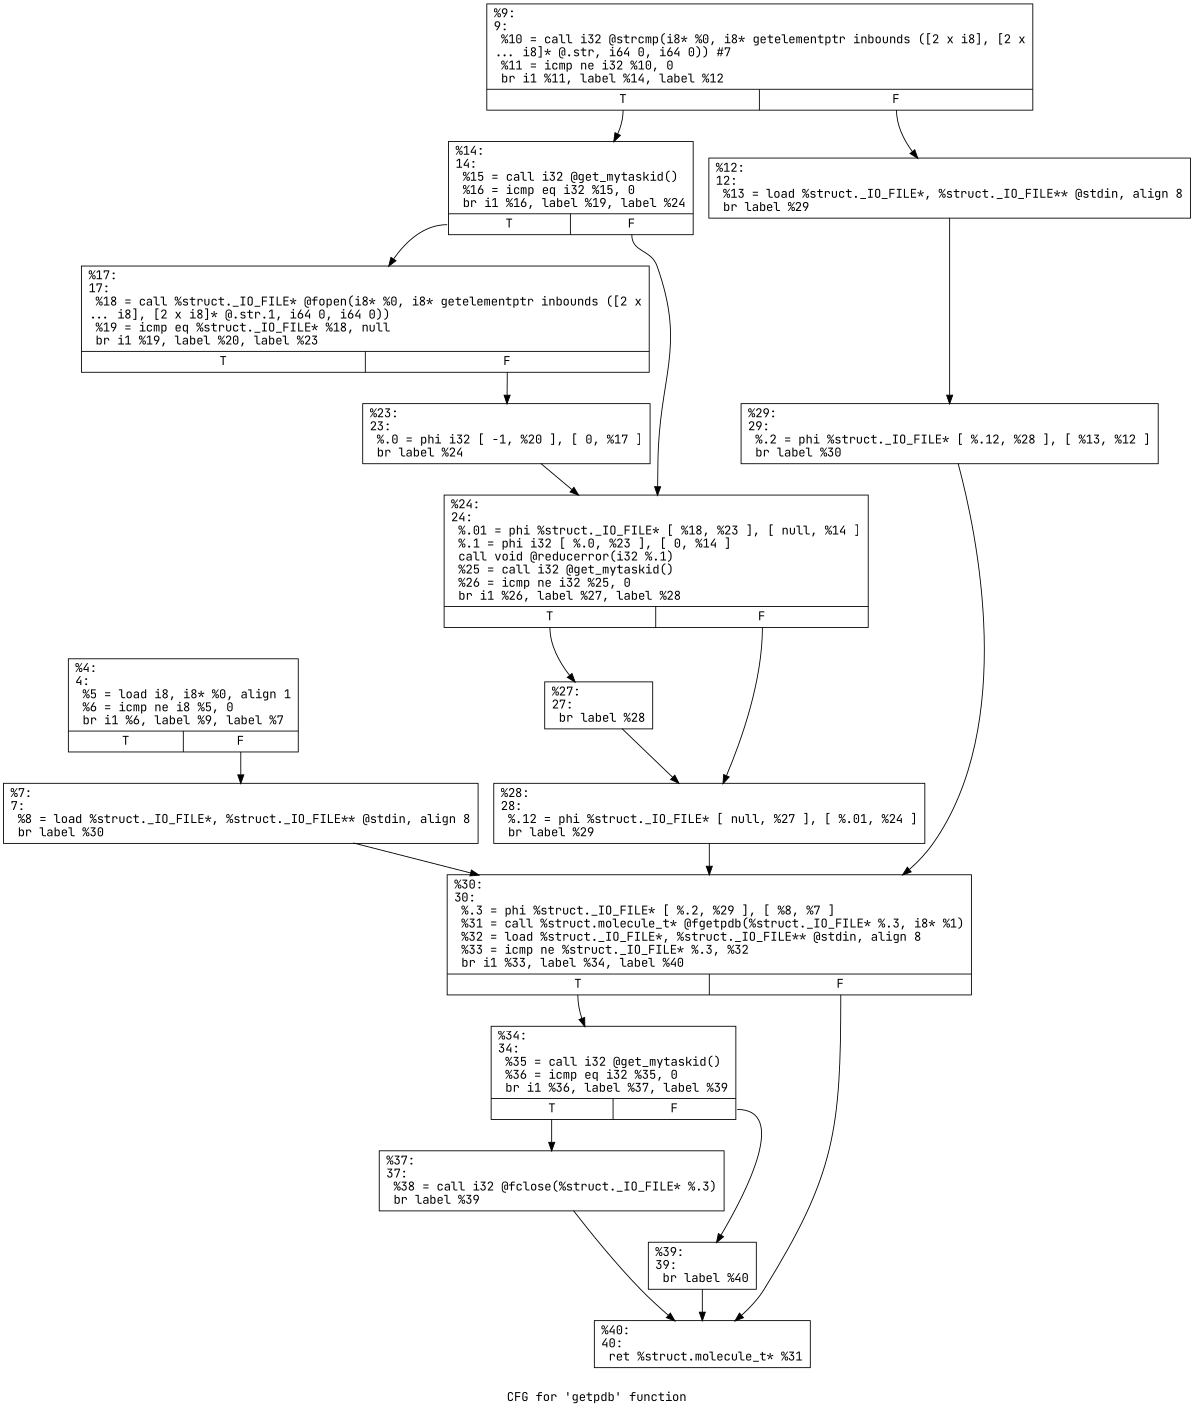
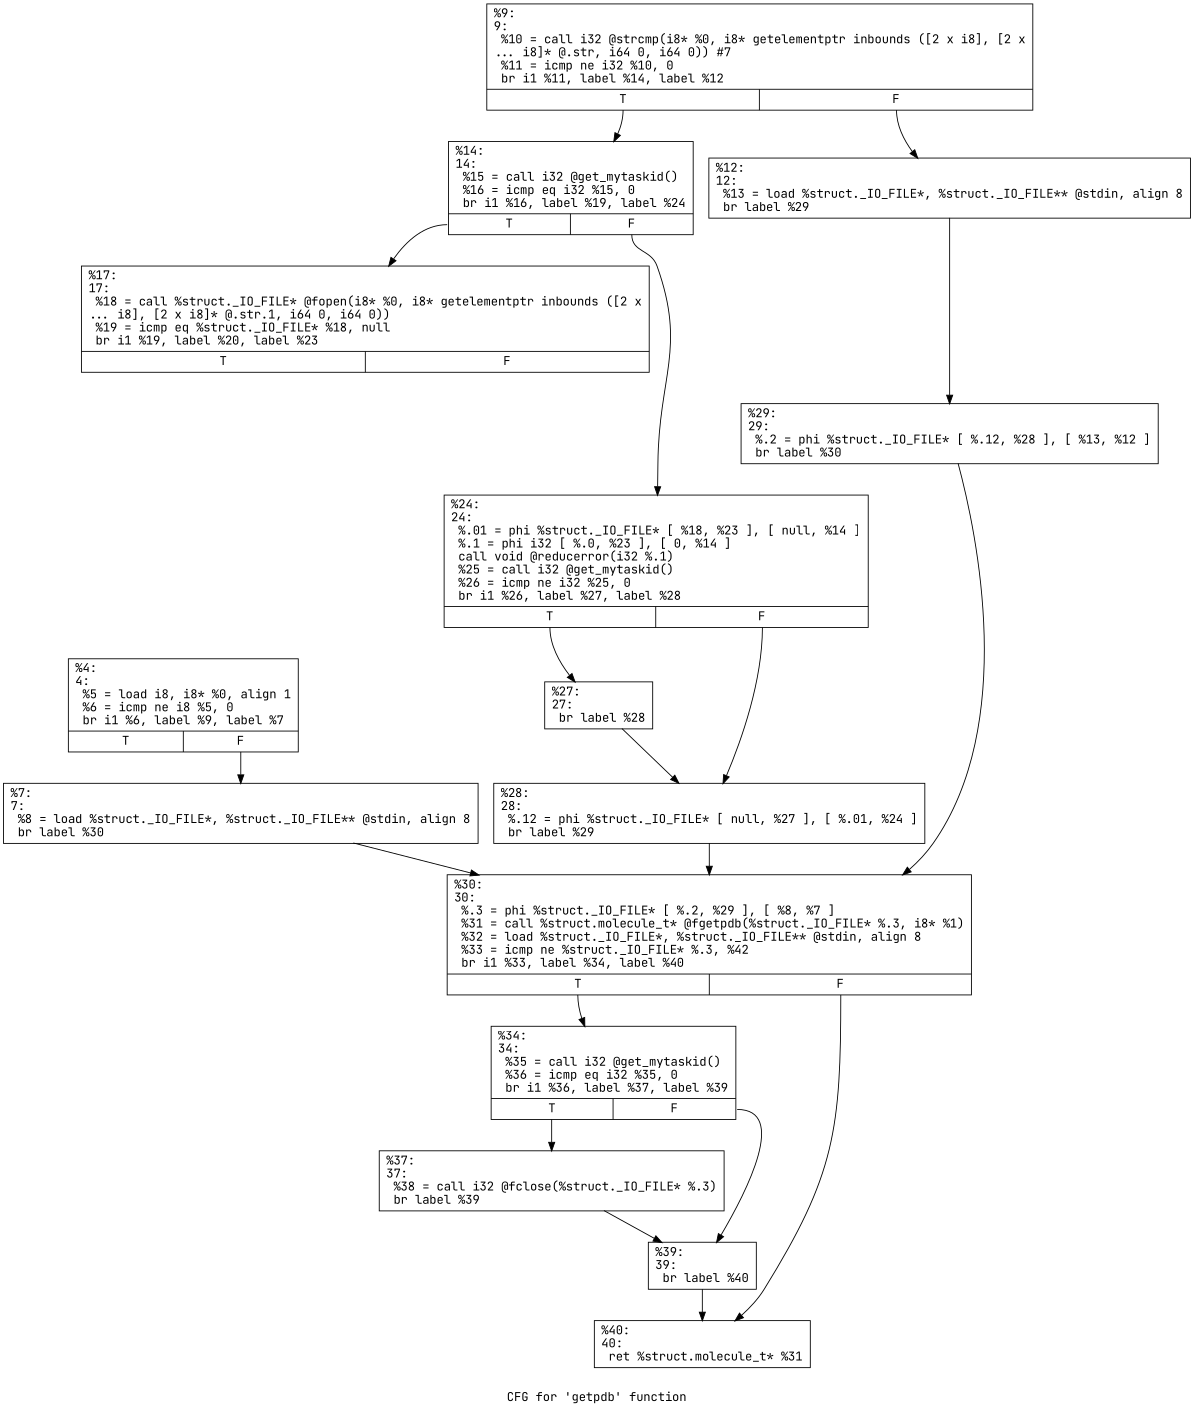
node "%23:": removed
node "%30:": text "%33 = icmp ne %struct._IO_FILE* %.3, %32" -> "%33 = icmp ne %struct._IO_FILE* %.3, %42"
edge "%37:" -> "%40:": now "%37:" -> "%39:"
